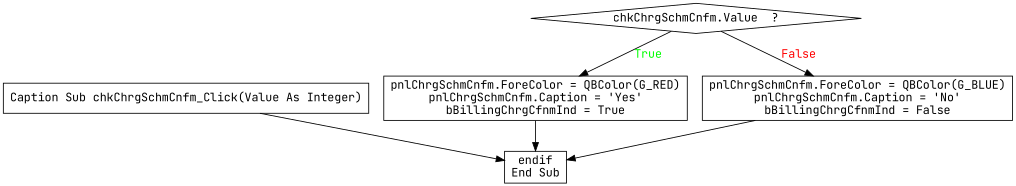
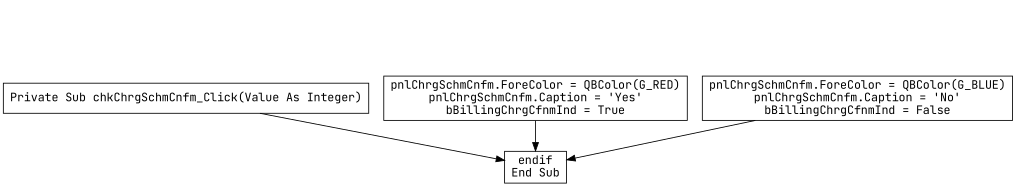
node "chkChrgSchmCnfm.Value  ?": removed
node "Caption Sub chkChrgSchmCnfm_Click(Value As Integer)": label "Caption Sub chkChrgSchmCnfm_Click(Value As Integer)" -> "Private Sub chkChrgSchmCnfm_Click(Value As Integer)"
